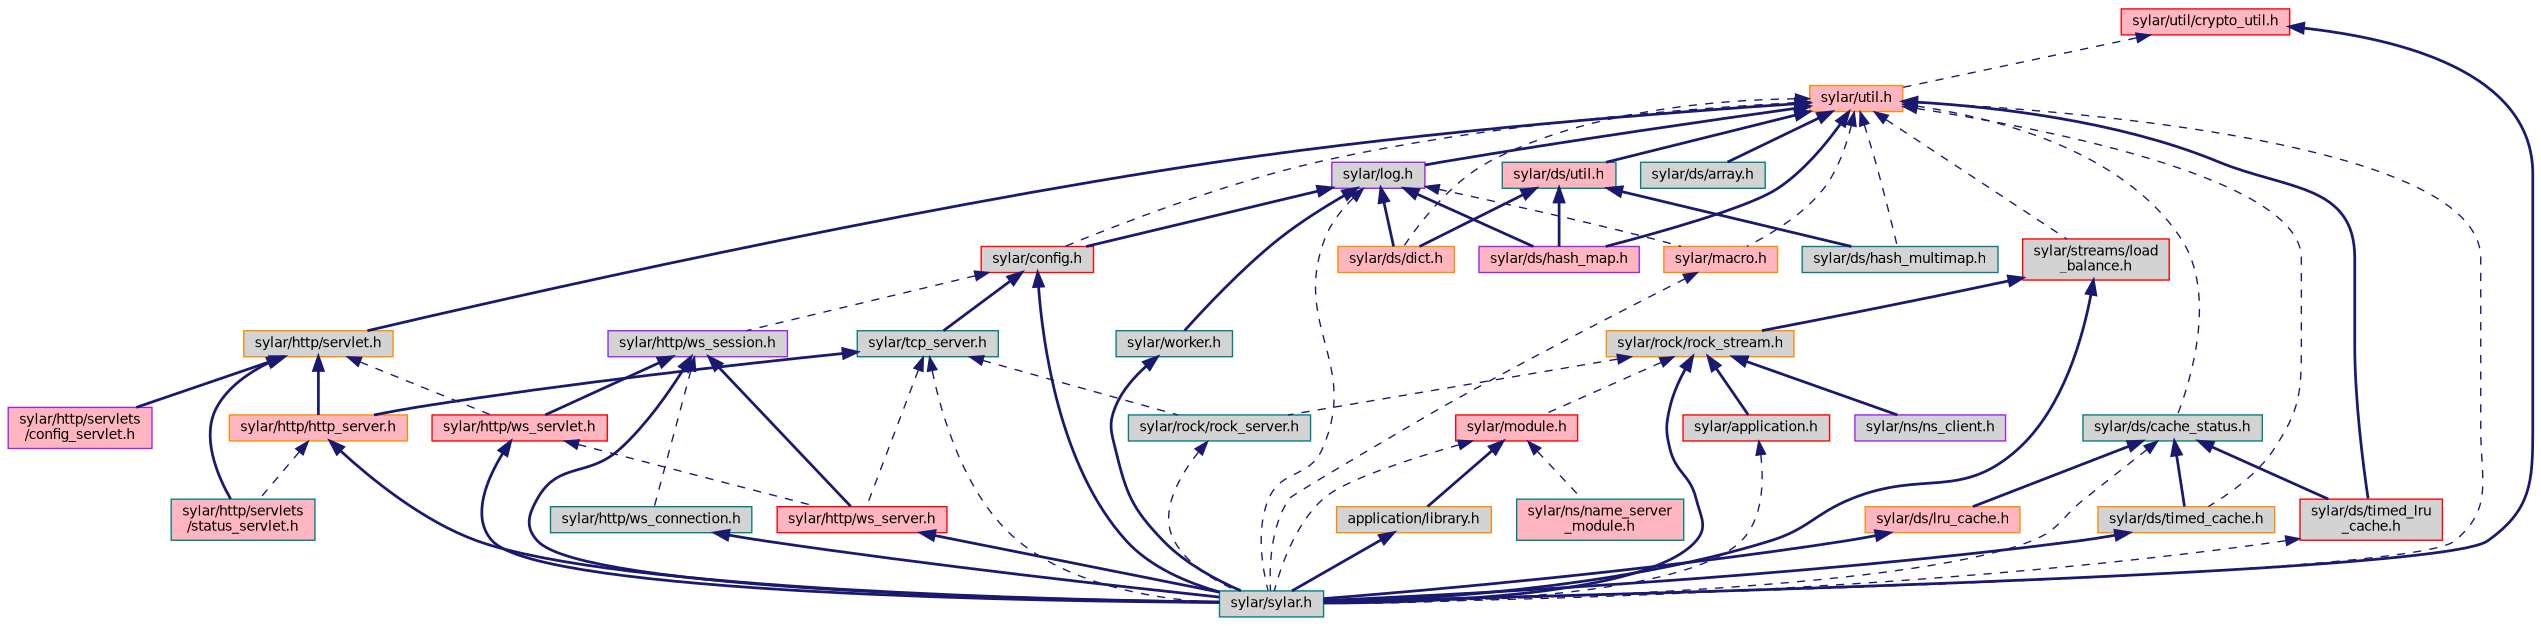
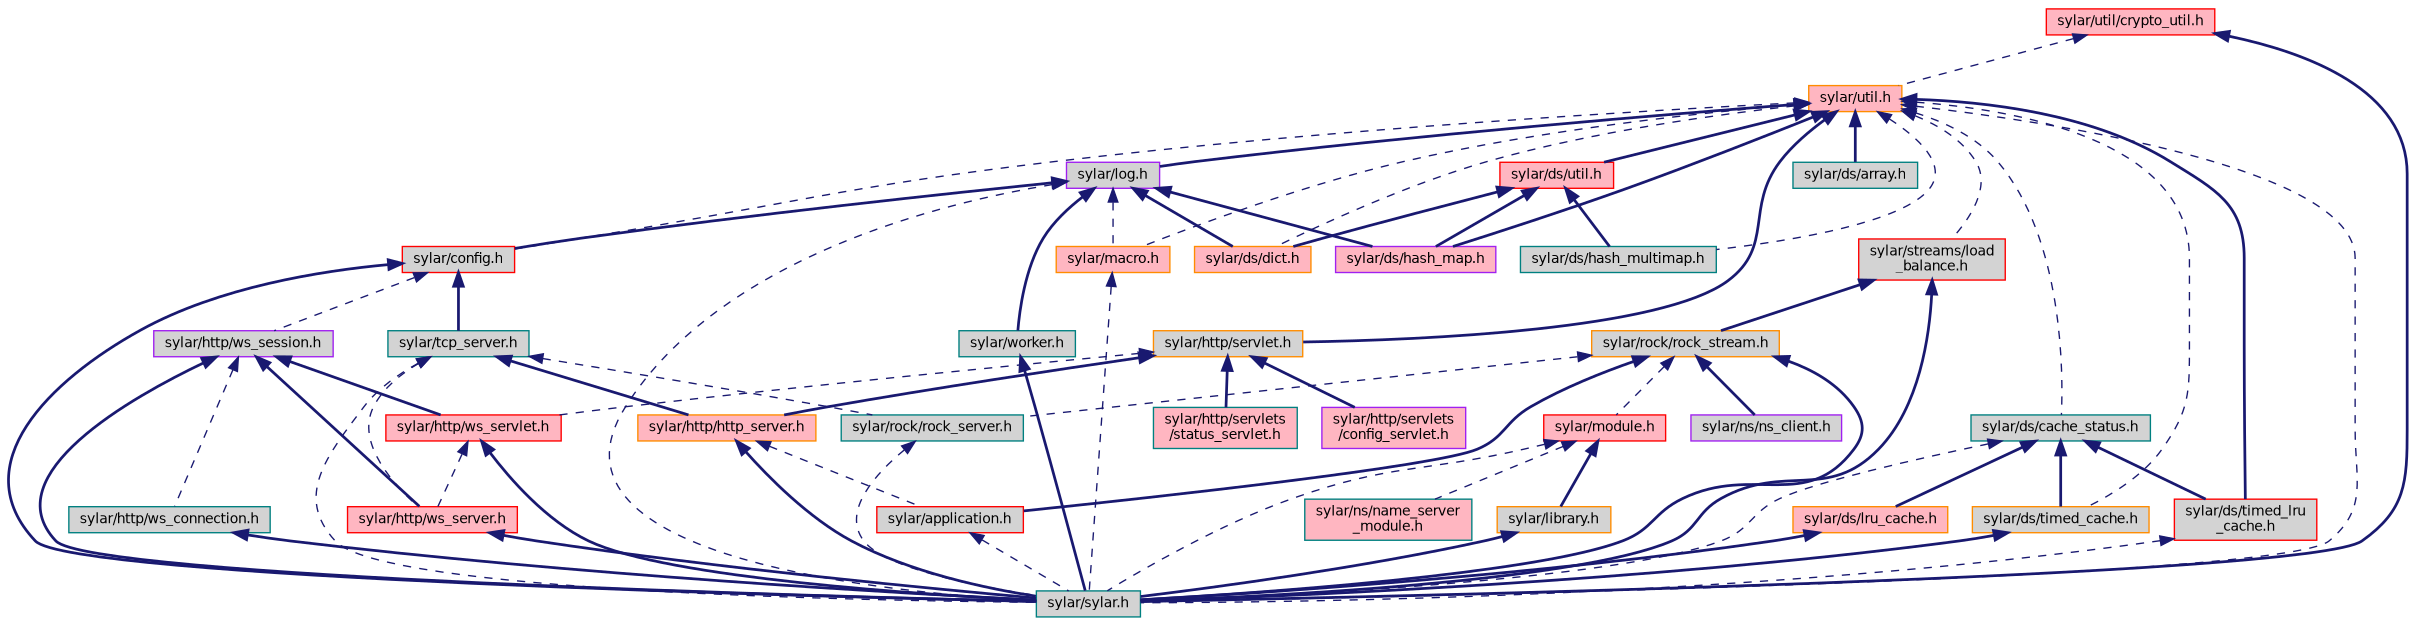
node "sylar/ds/util.h": color teal -> red
edge "sylar/http/servlets /status_servlet.h" -> "sylar/http/http_server.h": now "sylar/application.h" -> "sylar/http/http_server.h"
node "application/library.h": label "application/library.h" -> "sylar/library.h"
